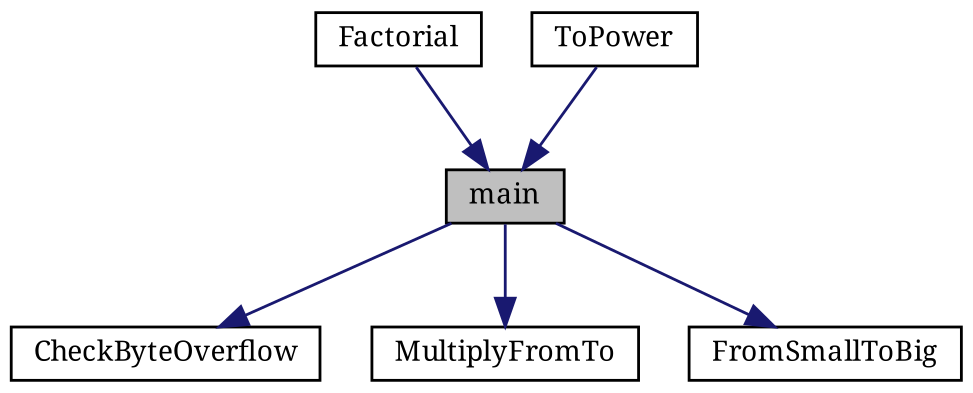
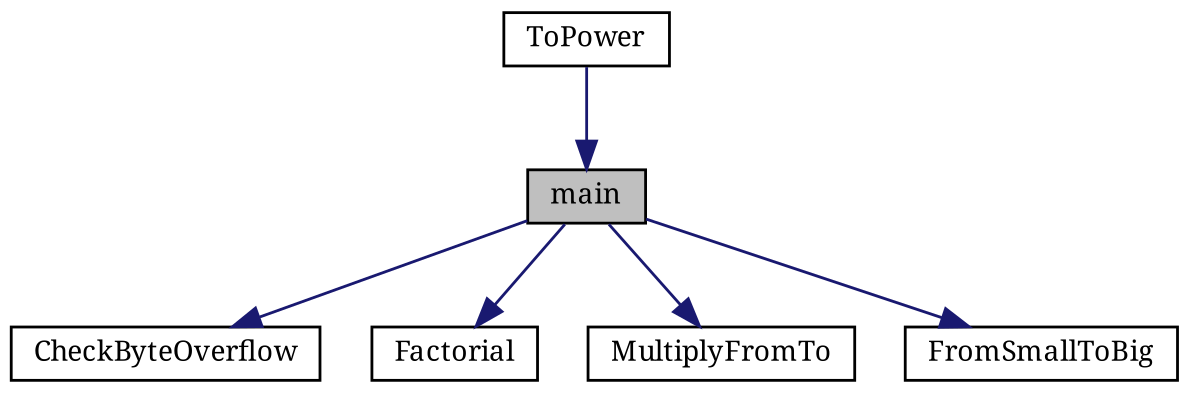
edge "Factorial" -> "main": reversed
